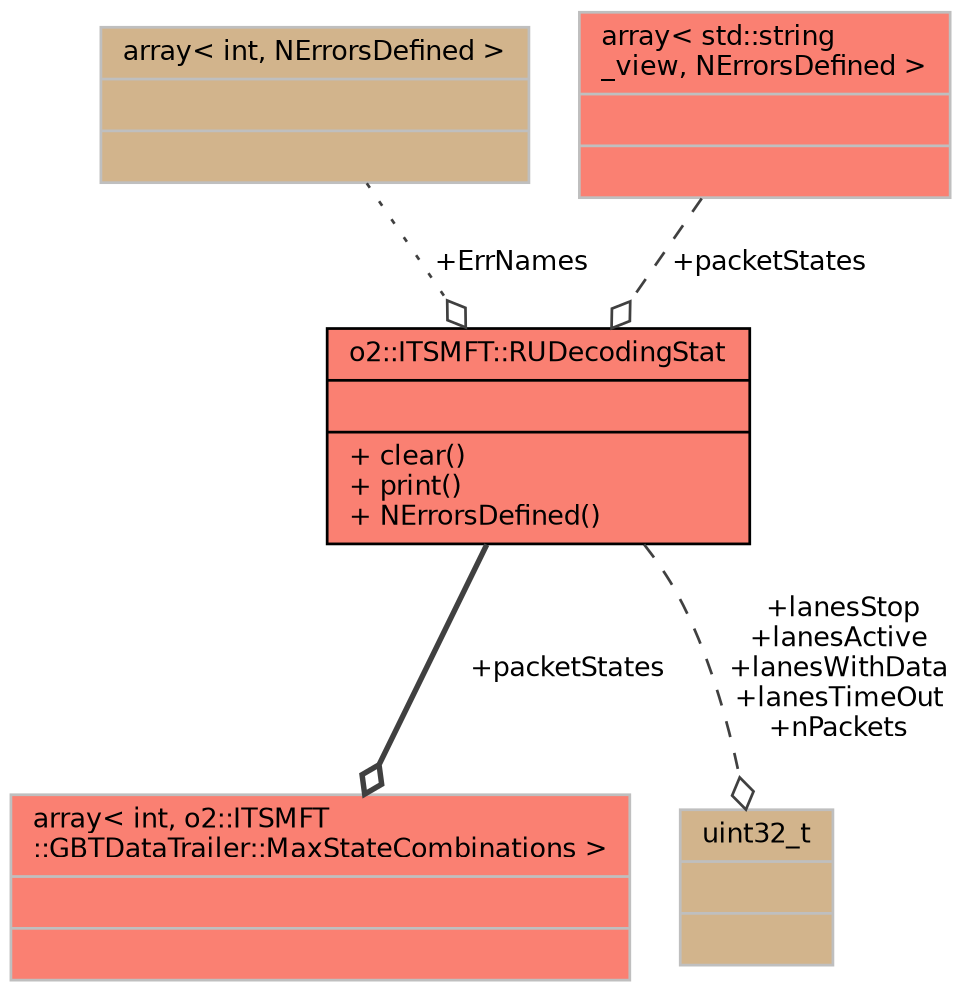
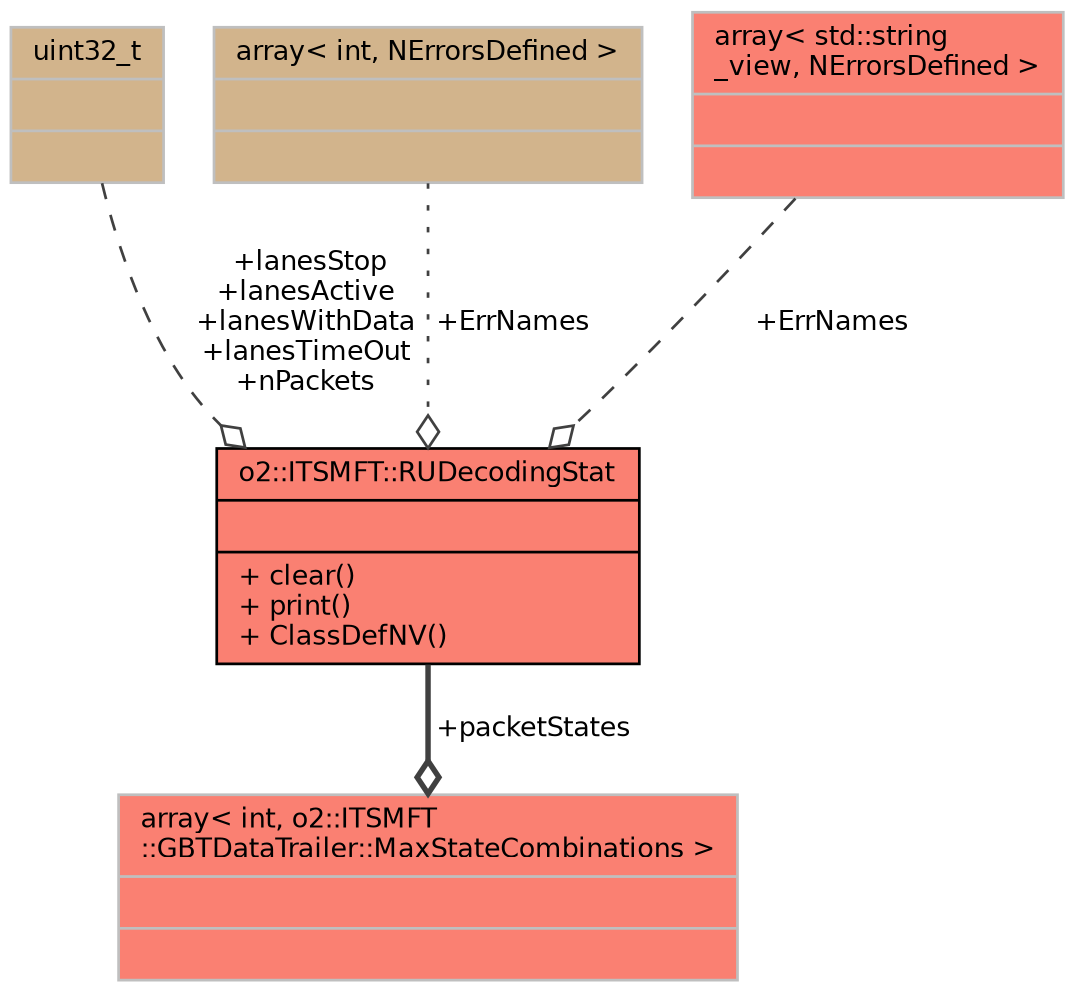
edge "array< std::string" -> "o2::ITSMFT::RUDecodingStat": label " +packetStates" -> " +ErrNames"
node "o2::ITSMFT::RUDecodingStat": text "+ NErrorsDefined()" -> "+ ClassDefNV()"
edge "o2::ITSMFT::RUDecodingStat" -> "uint32_t": reversed
